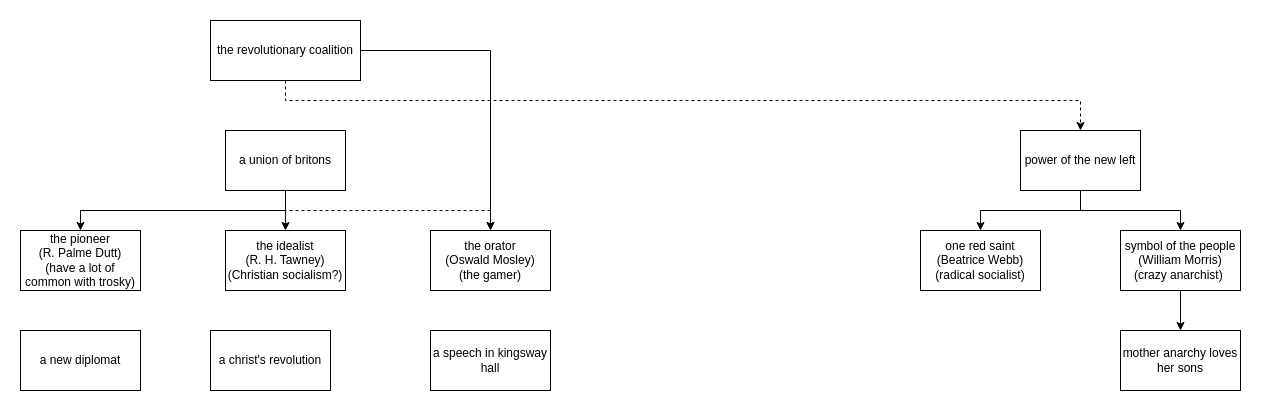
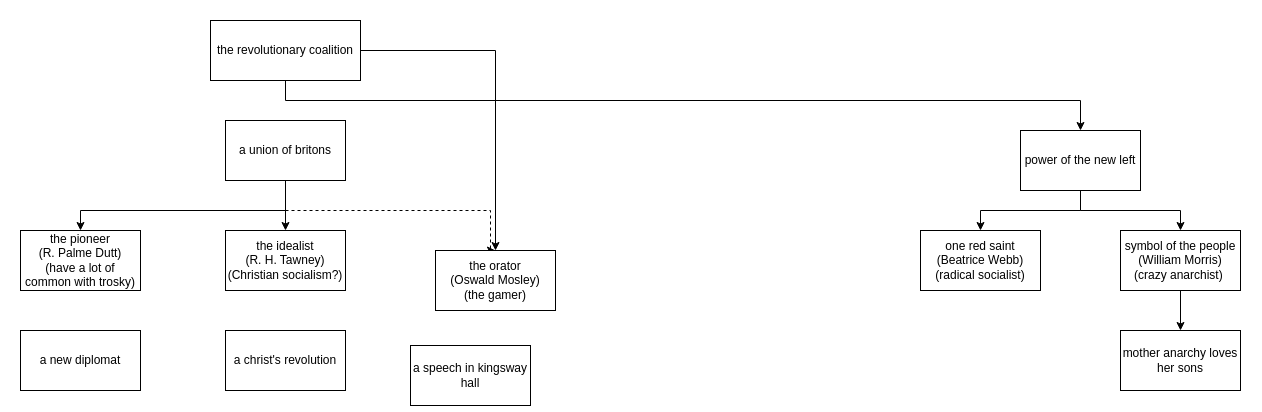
edge "the revolutionary coalition" -> "power of the new left": style dashed -> solid
node "a union of britons": moved (286, 161) -> (286, 151)
node "the orator (Oswald Mosley) (the gamer)": moved (491, 261) -> (496, 281)
node "a christ's revolution": moved (271, 361) -> (286, 361)
node "a speech in kingsway hall": moved (491, 361) -> (471, 376)
